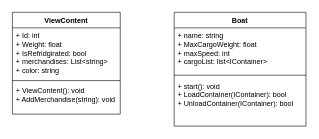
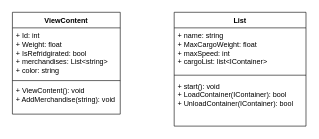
node "Boat": label "Boat" -> "List"
